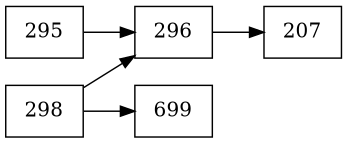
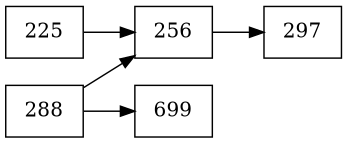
node "295": label "295" -> "225"
node "296": label "296" -> "256"
node "207": label "207" -> "297"
node "298": label "298" -> "288"
